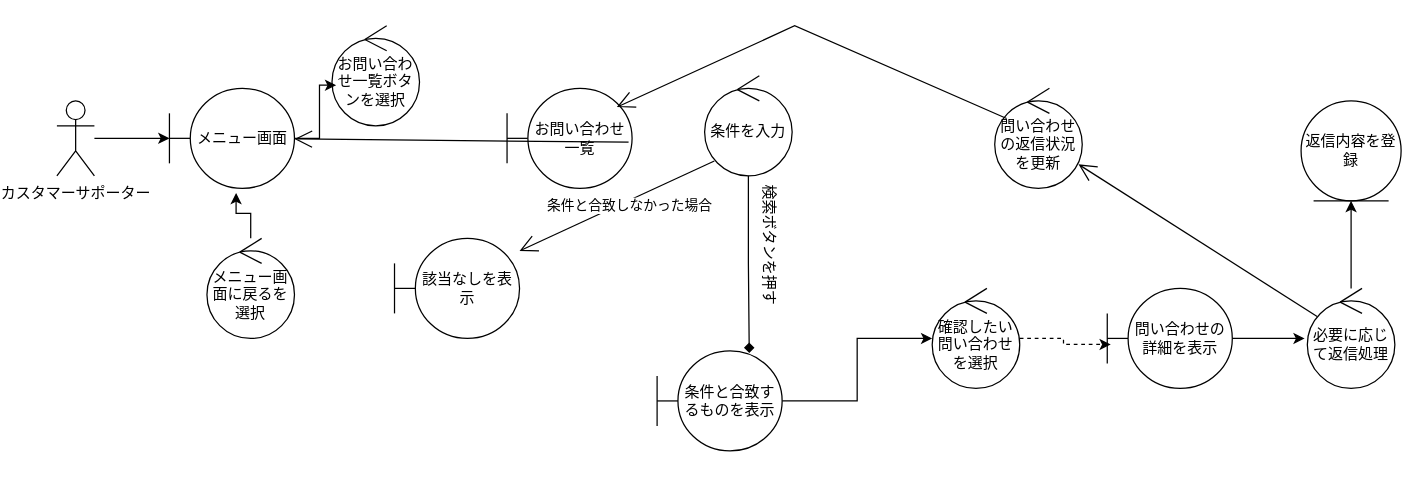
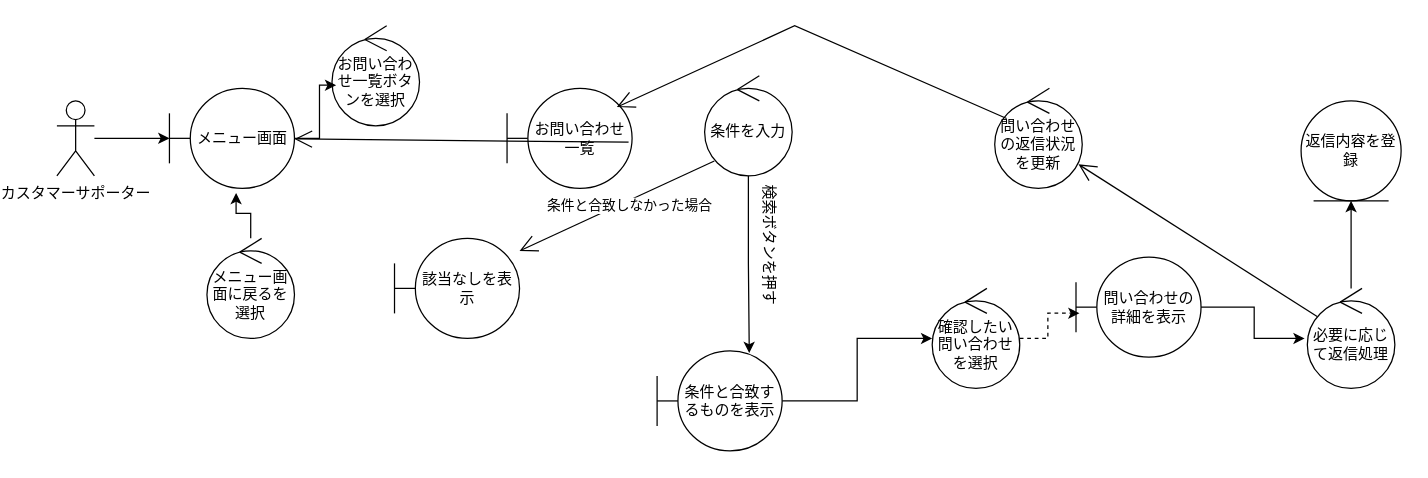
node "問い合わせの詳細を表示": moved (1169, 338) -> (1138, 307)
edge "条件を入力" -> "条件と合致するものを表示": arrowhead diamond -> classic
